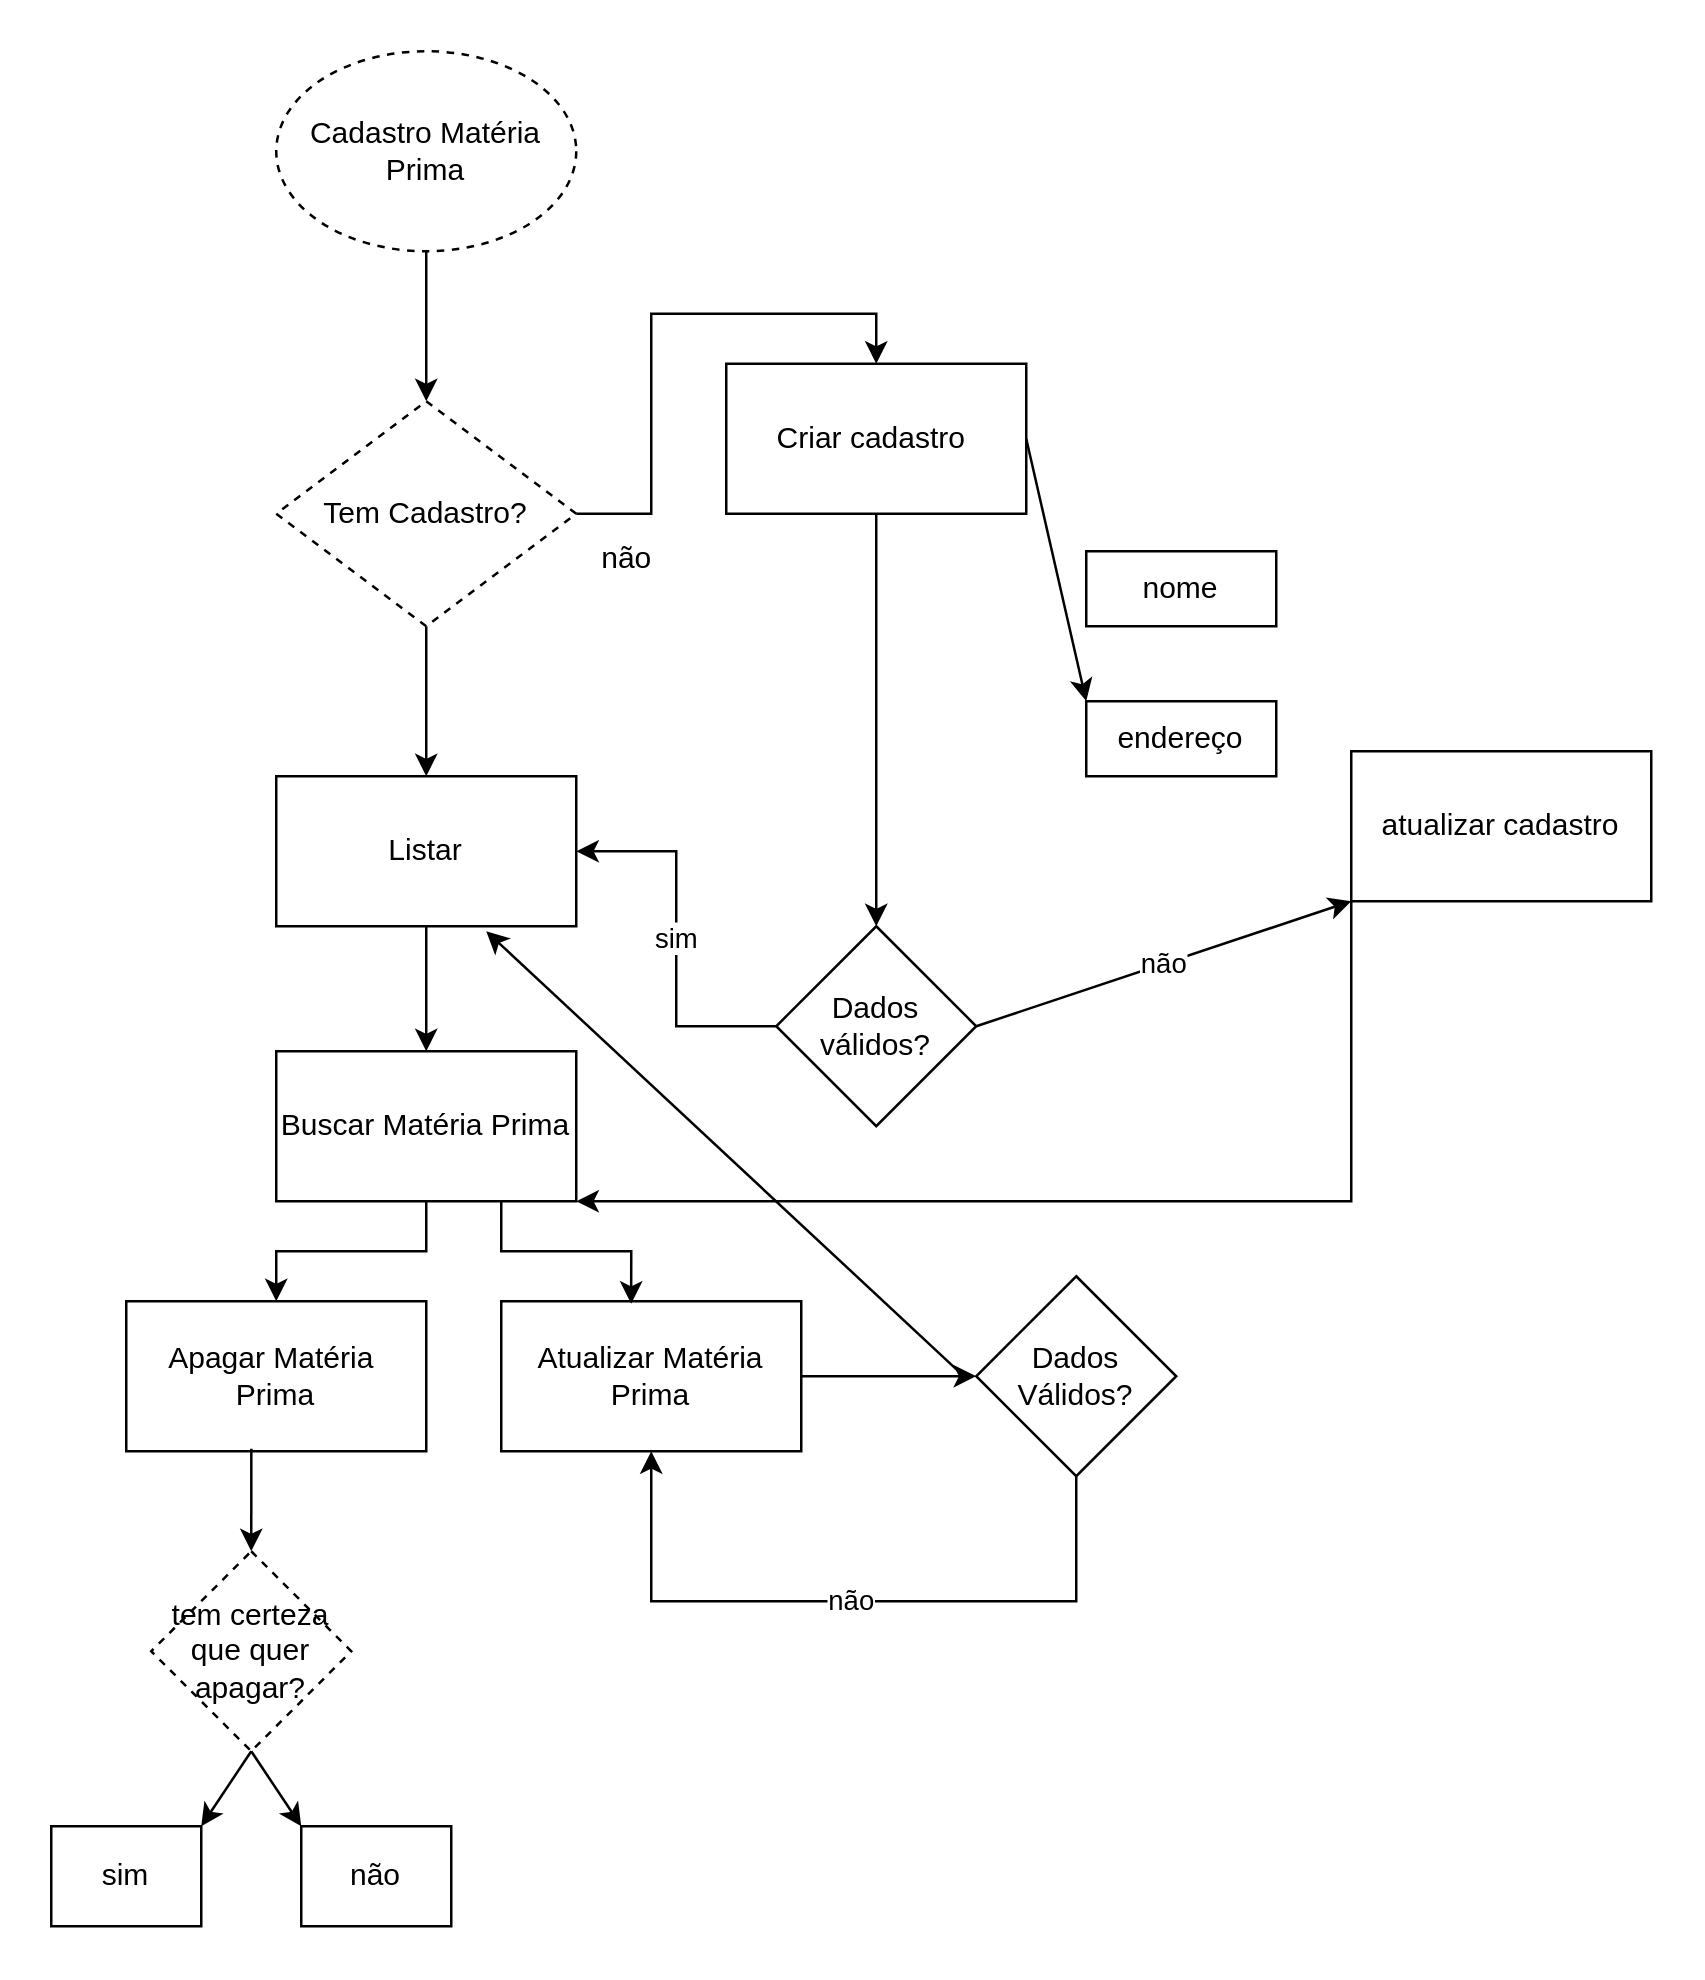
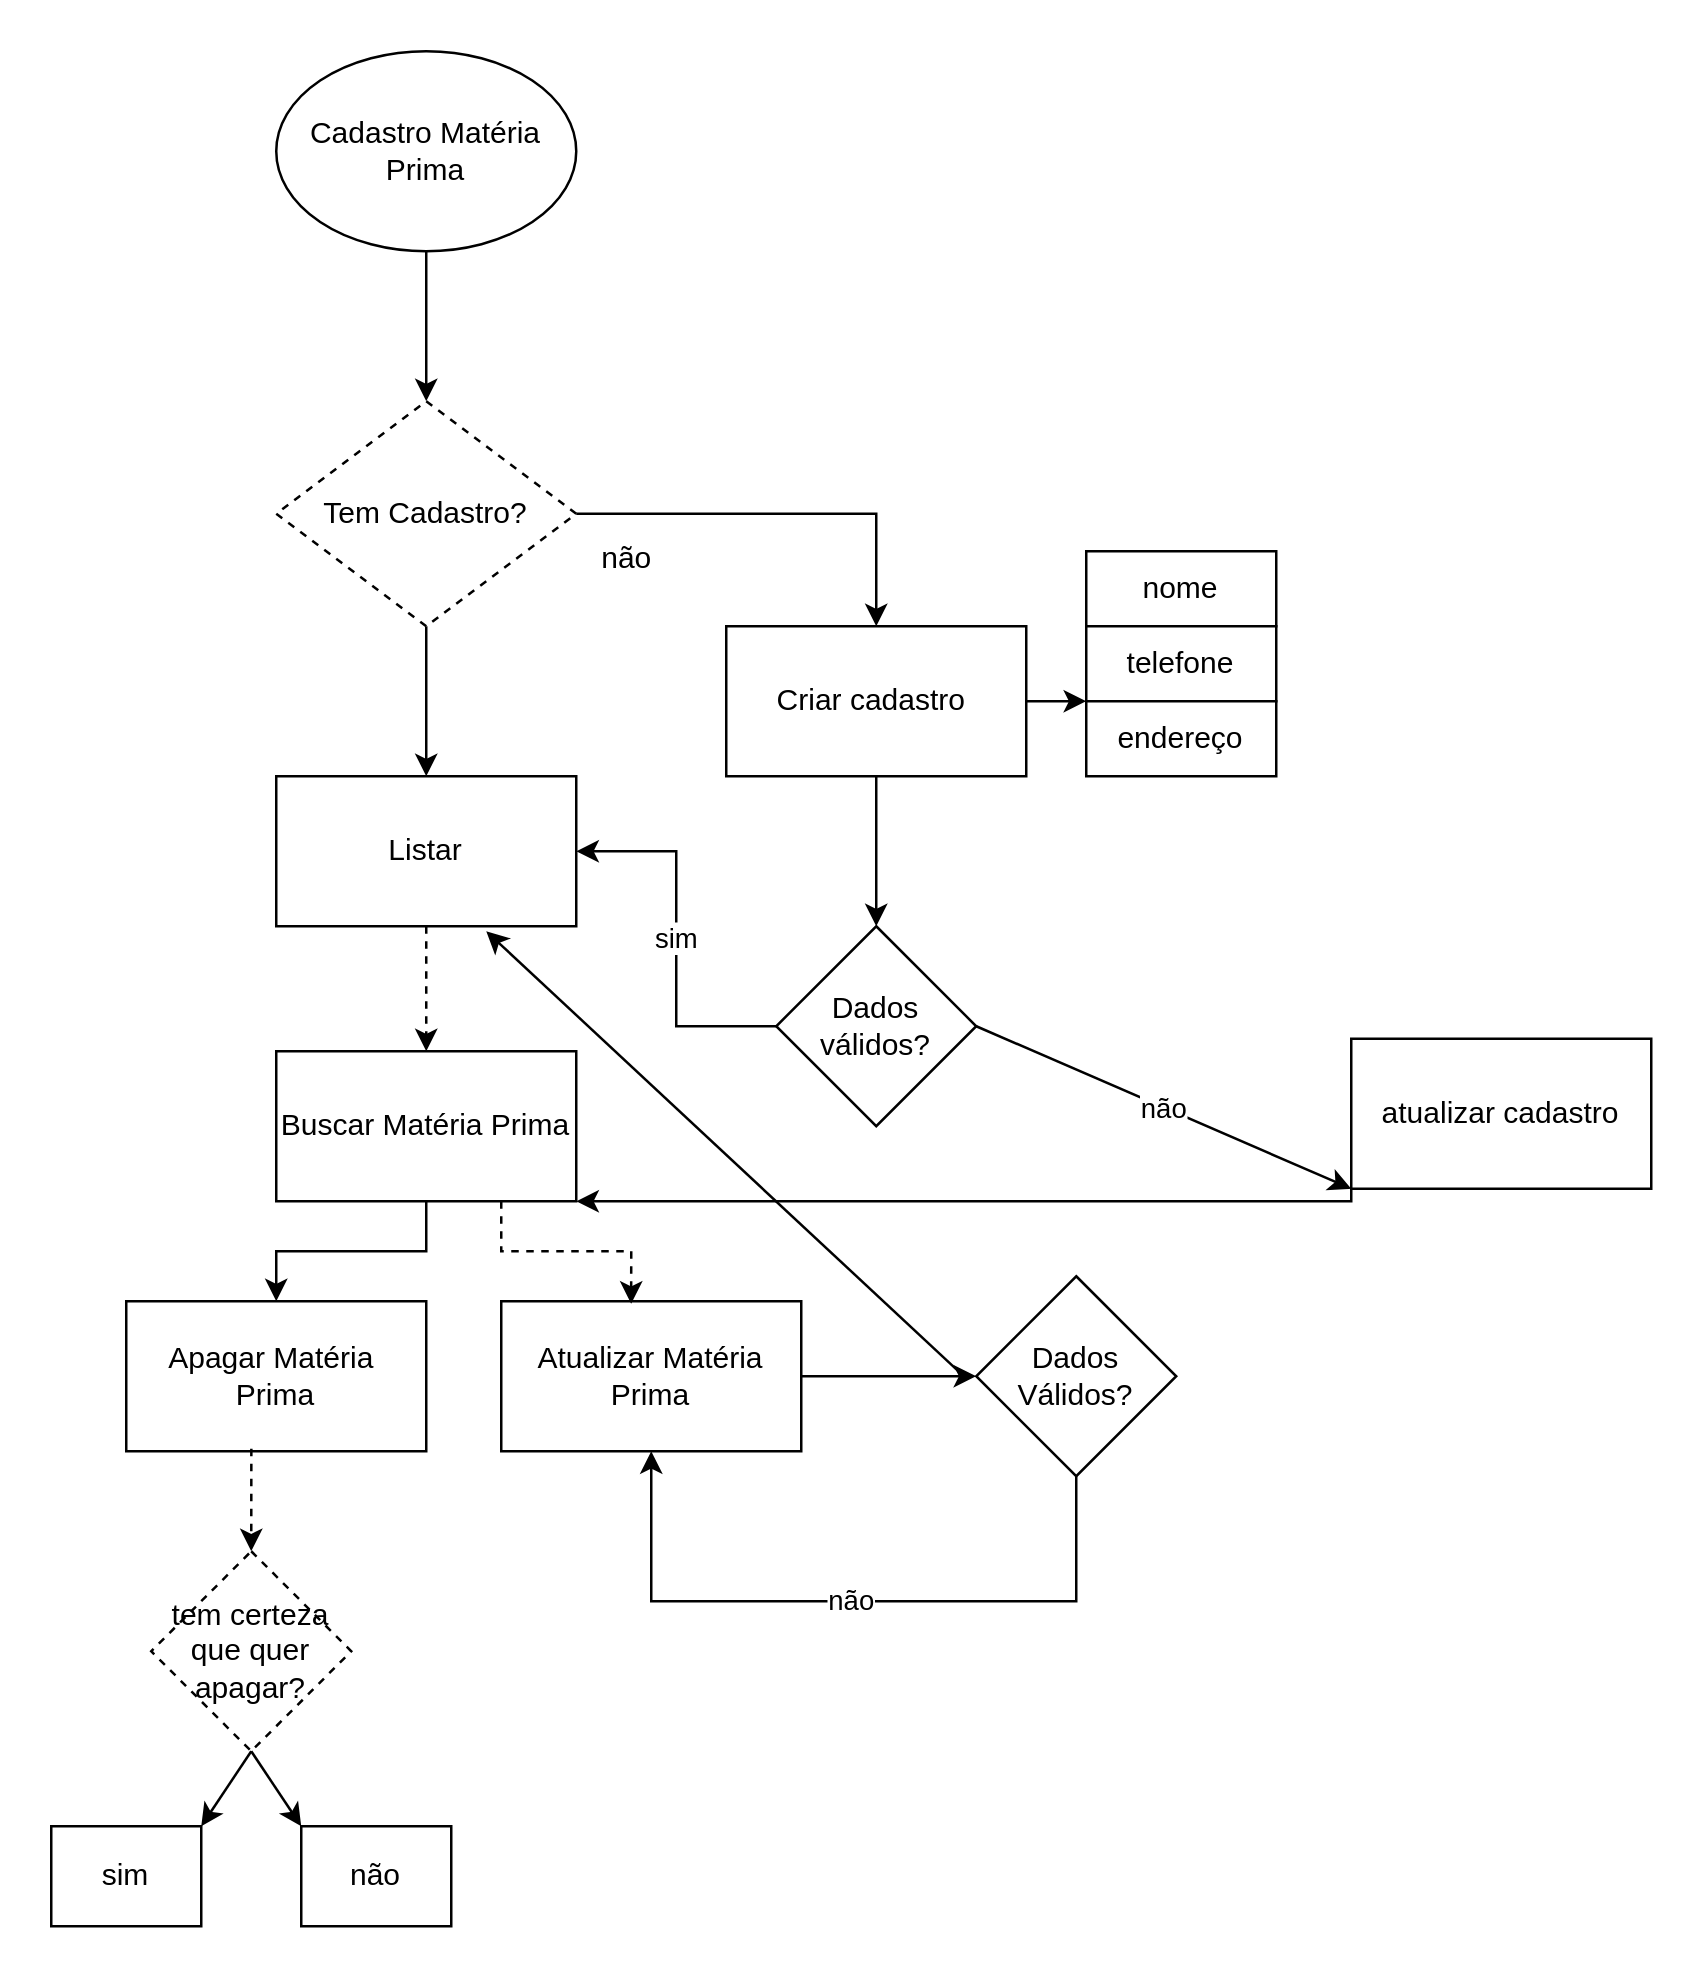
node "Cadastro Matéria Prima": style dashed -> solid
node "Criar cadastro": moved (876, 439) -> (876, 701)
node "telefone": added
node "atualizar cadastro": moved (1501, 826) -> (1501, 1114)
edge "Listar" -> "Buscar Matéria Prima": style solid -> dashed
edge "Buscar Matéria Prima" -> "Atualizar Matéria Prima": style solid -> dashed
edge "Apagar Matéria Prima" -> "tem certeza que quer apagar?": style solid -> dashed
